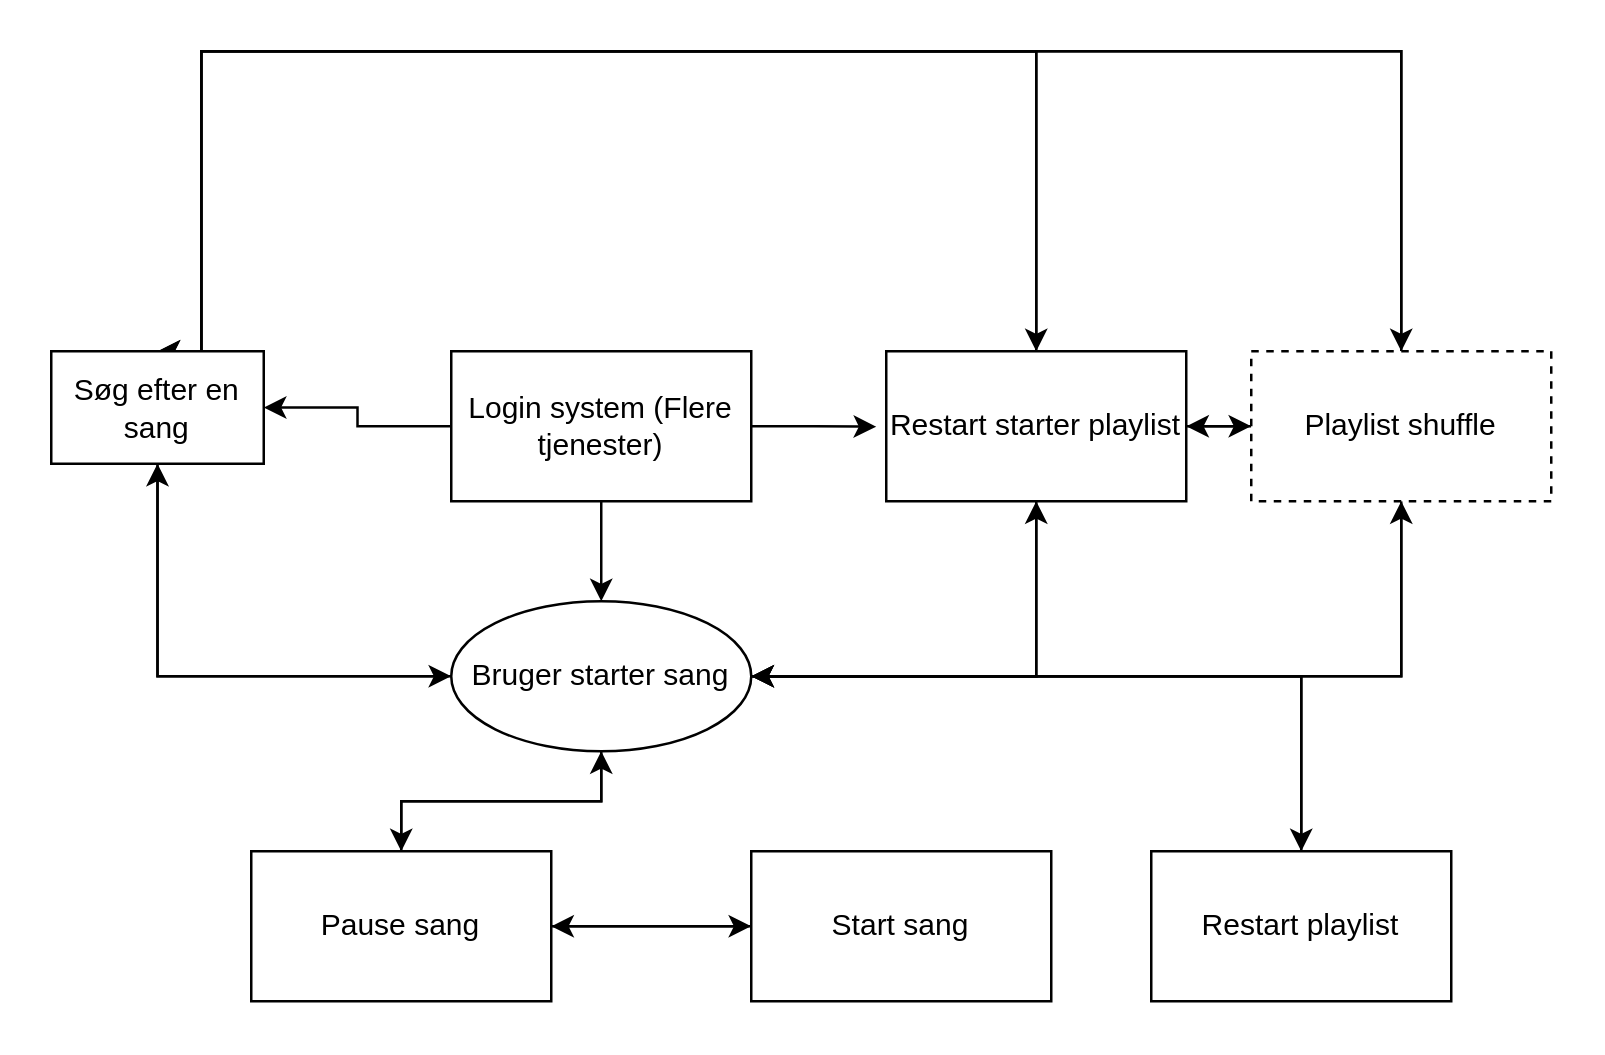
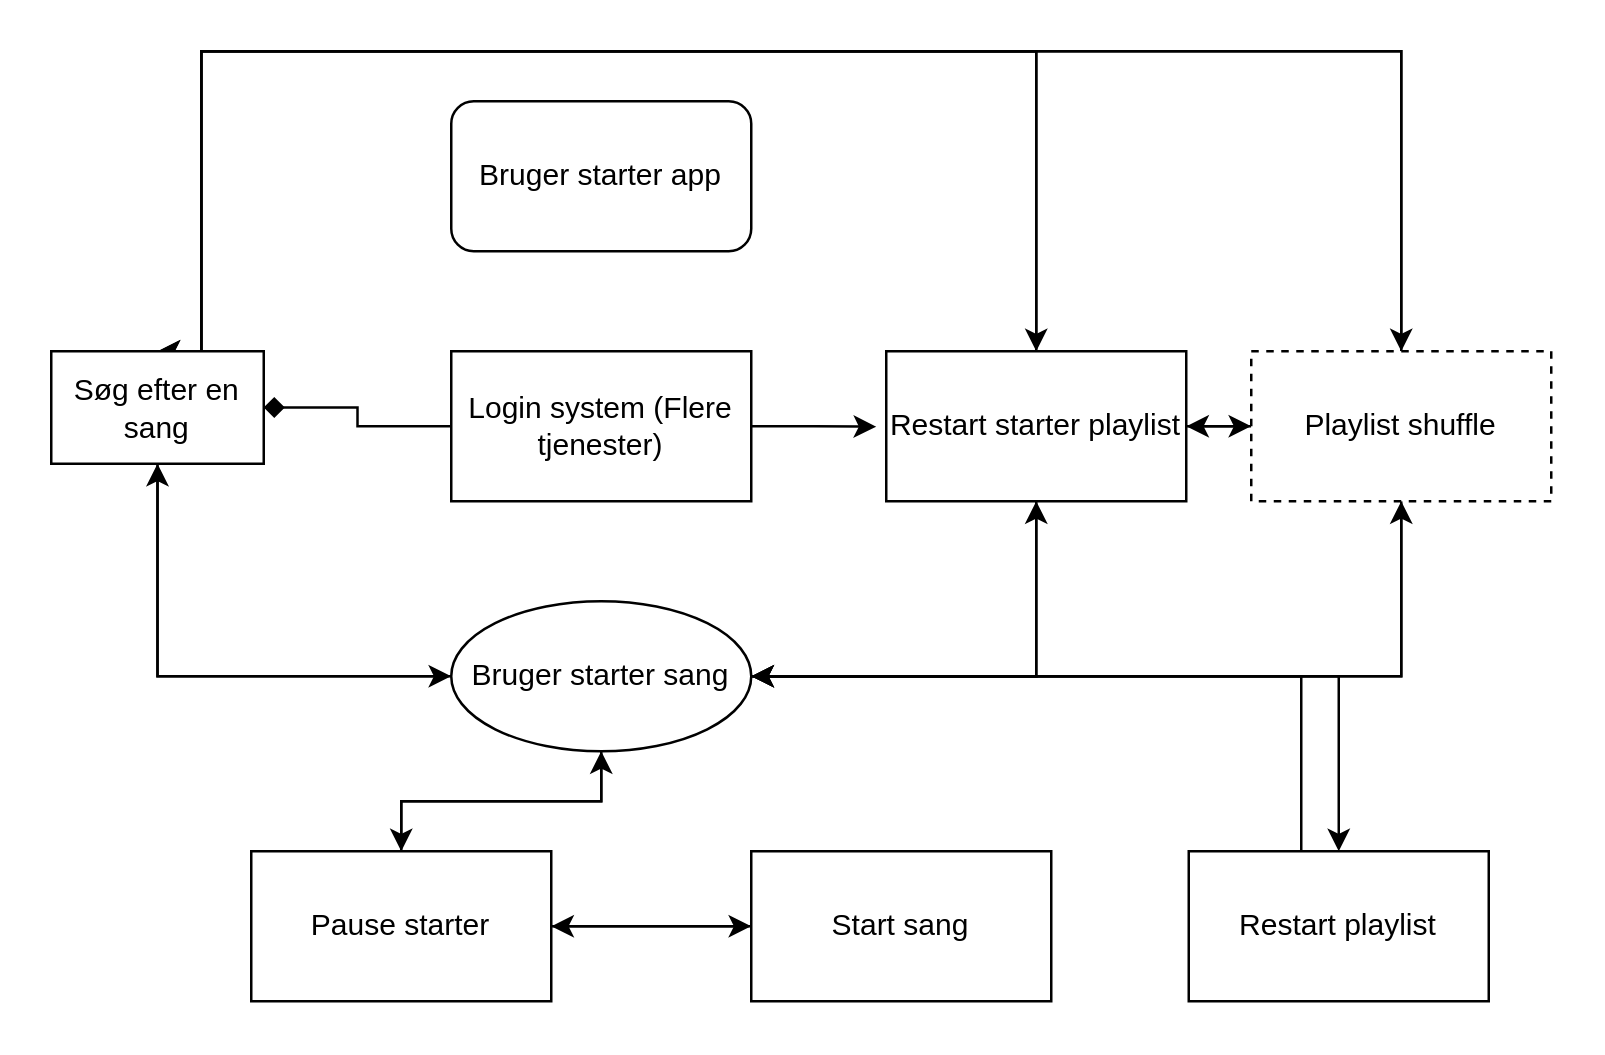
node "Bruger starter app": added
edge "Login system (Flere tjenester)" -> "Søg efter en sang": arrowhead classic -> diamond
edge "Login system (Flere tjenester)" -> "Bruger starter sang": removed
node "Pause sang": label "Pause sang" -> "Pause starter"
node "Restart playlist": moved (1301, 926) -> (1339, 926)
